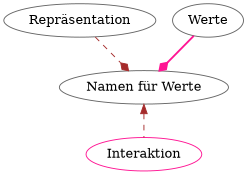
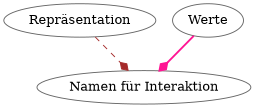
node "Namen für Werte": label "Namen für Werte" -> "Namen für Interaktion"
node "Interaktion": removed
